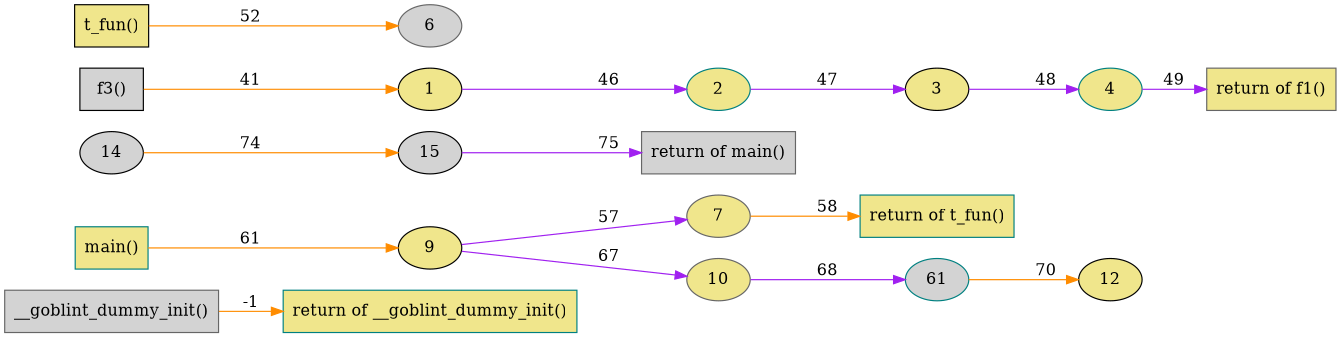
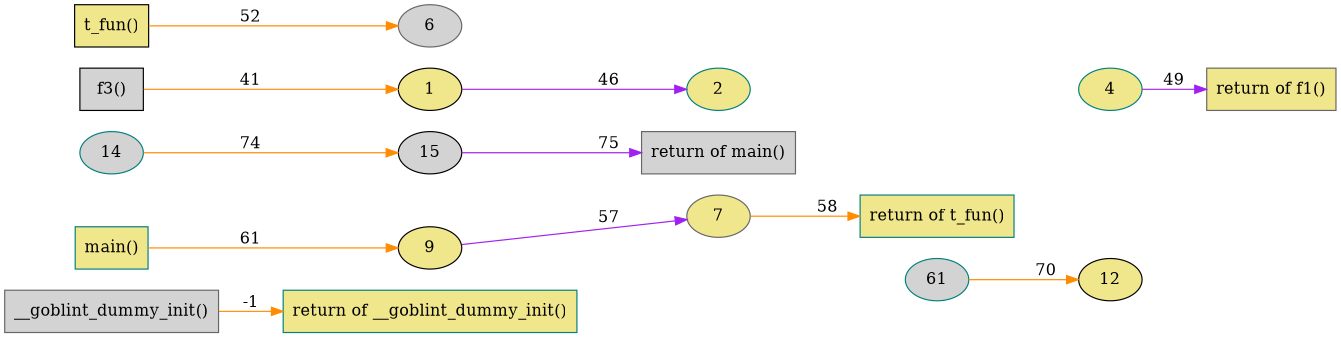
node "3": removed
node "14": color black -> teal
node "10": removed
